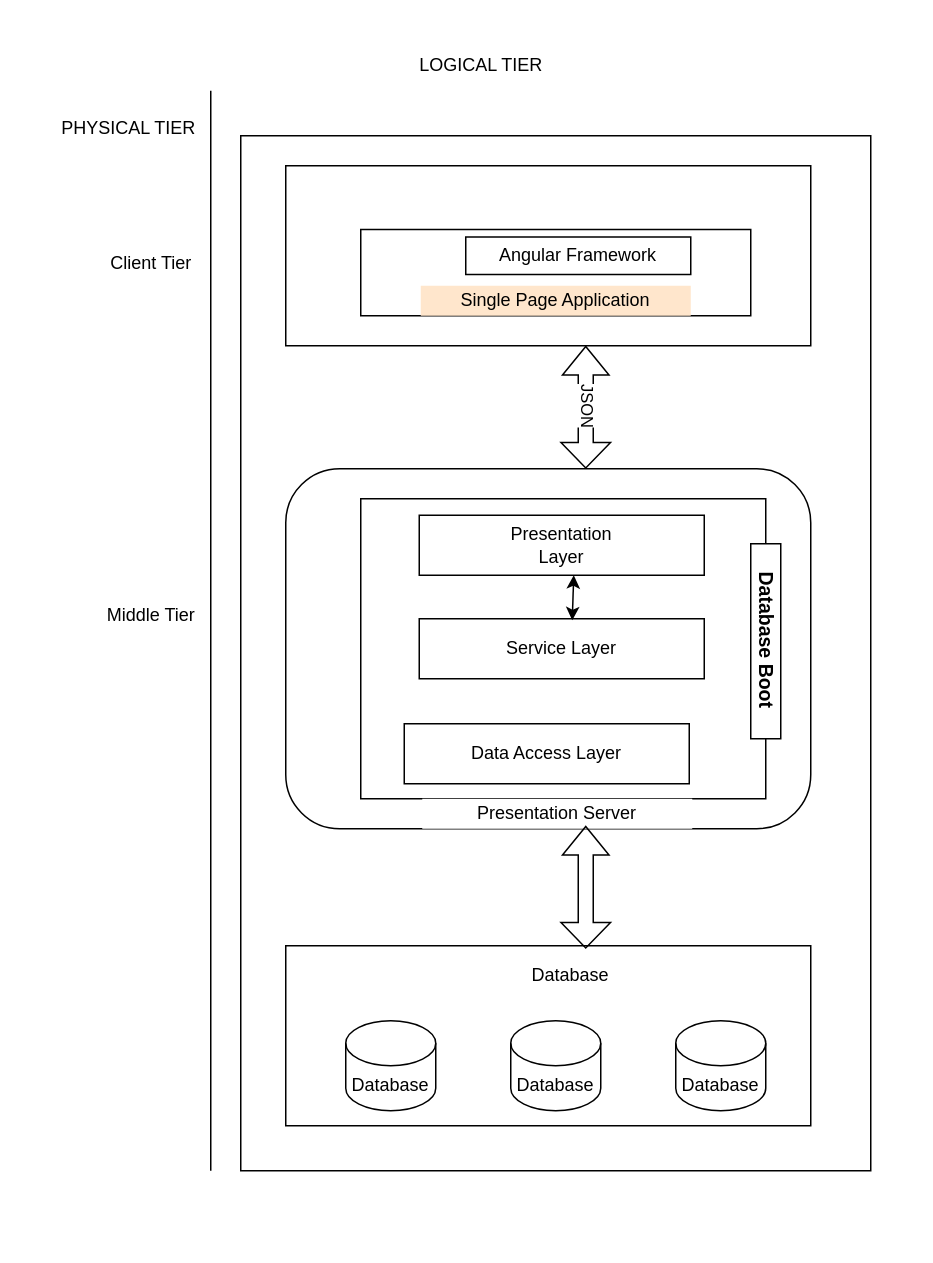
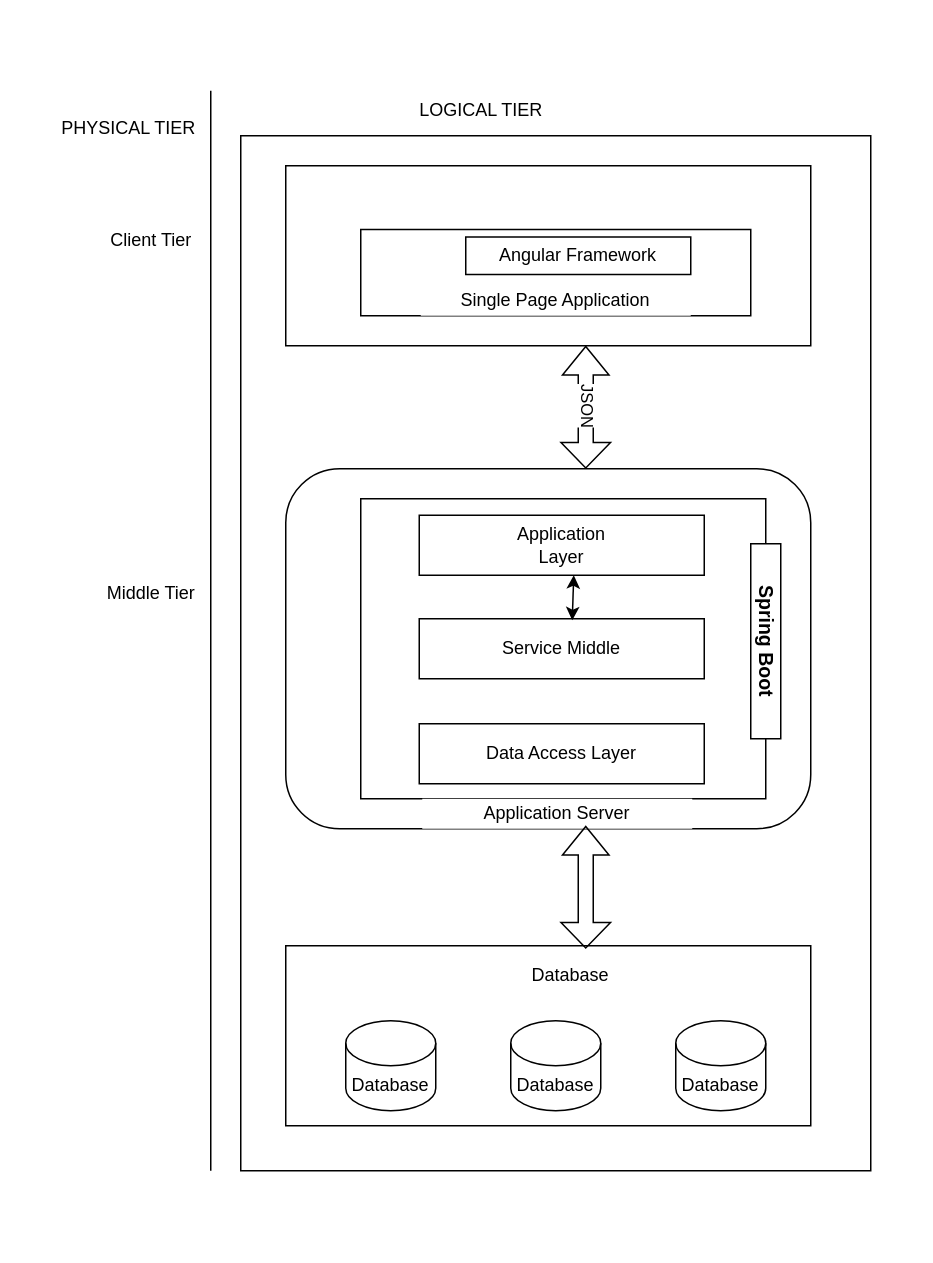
node "LOGICAL TIER": moved (481, 65) -> (481, 110)
node "Client Tier": moved (151, 263) -> (151, 241)
node "Single Page Application": fillcolor #ffe6cc -> #ffffff
node "Presentation Layer": label "Presentation Layer" -> "Application Layer"
node "Database Boot": label "Database Boot" -> "Spring Boot"
node "Middle Tier": moved (151, 616) -> (151, 593)
node "Service Layer": label "Service Layer" -> "Service Middle"
node "Data Access Layer": moved (547, 754) -> (562, 754)
node "Presentation Server": label "Presentation Server" -> "Application Server"
